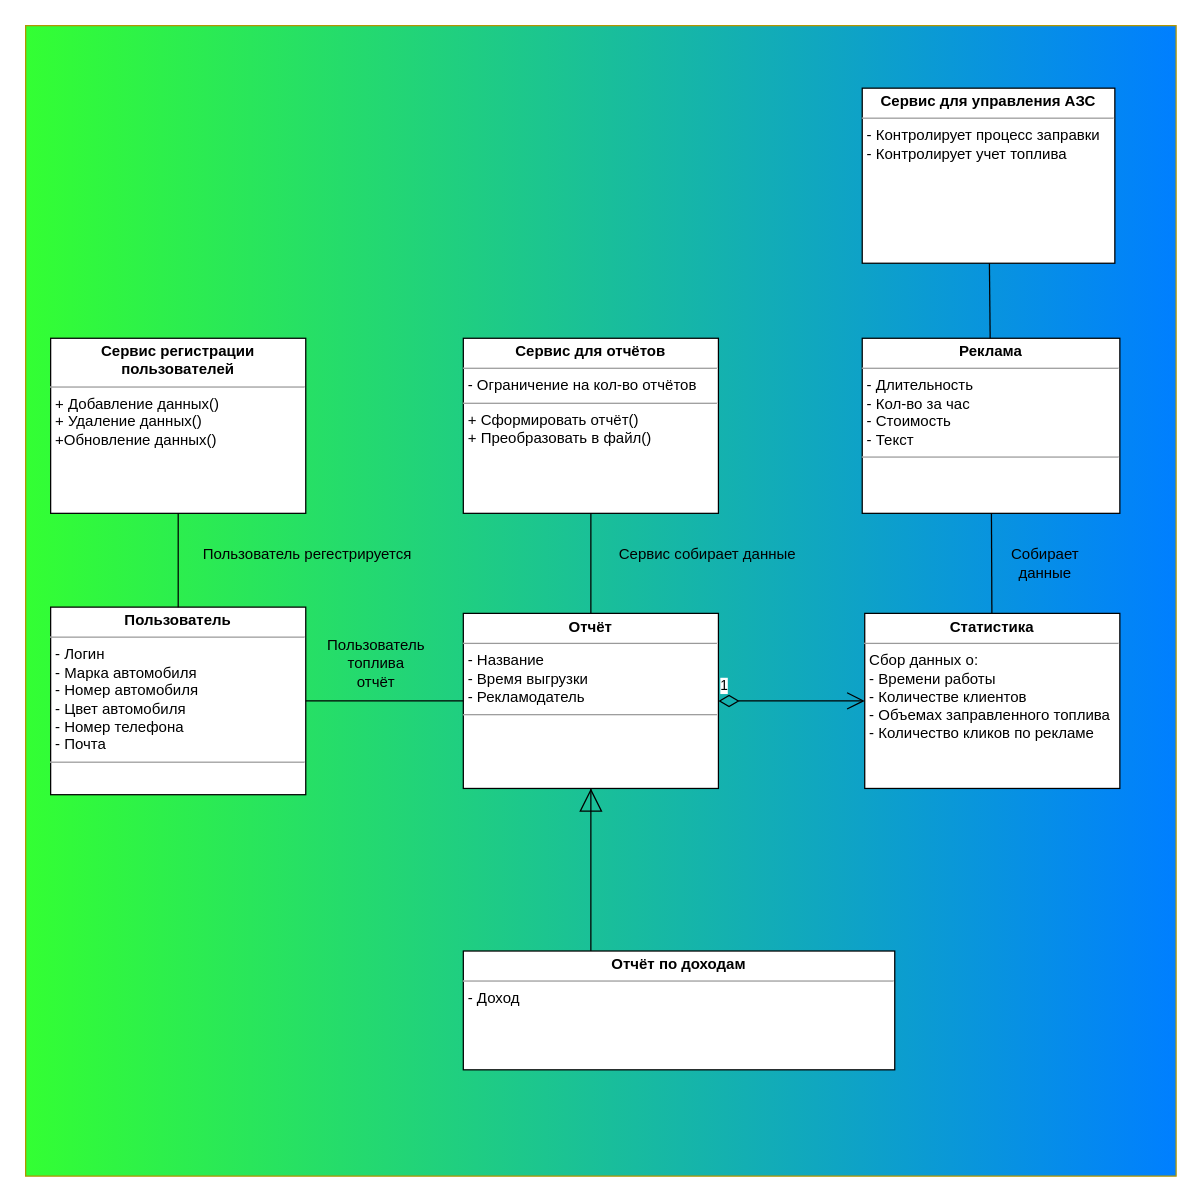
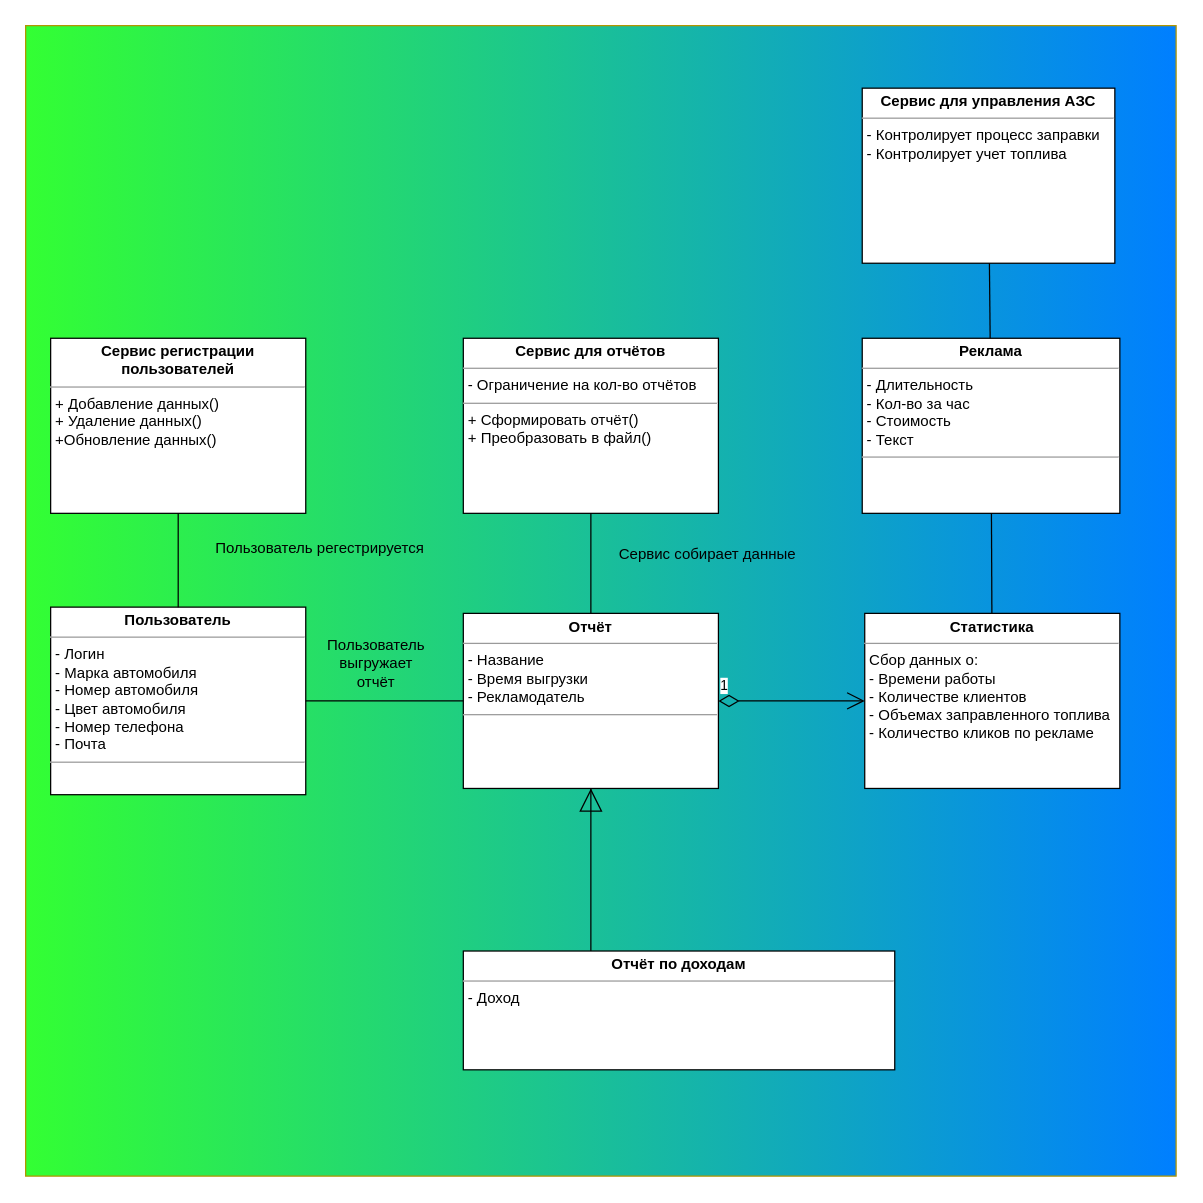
node "Пользователь регестрируется": moved (307, 554) -> (319, 548)
node "Собирает данные": removed
node "Пользователь топлива отчёт": label "Пользователь топлива отчёт" -> "Пользователь выгружает отчёт"
